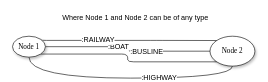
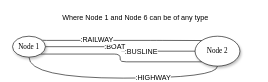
node "Where Node 1 and Node 2 can be of any type": label "Where Node 1 and Node 2 can be of any type" -> "Where Node 1 and Node 6 can be of any type"
node "Node 2": moved (233, 51) -> (218, 51)
